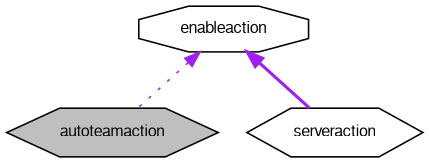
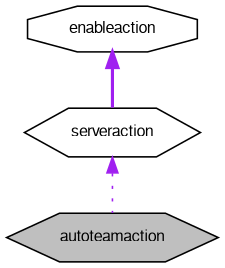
edge "autoteamaction" -> "enableaction": now "autoteamaction" -> "serveraction"
